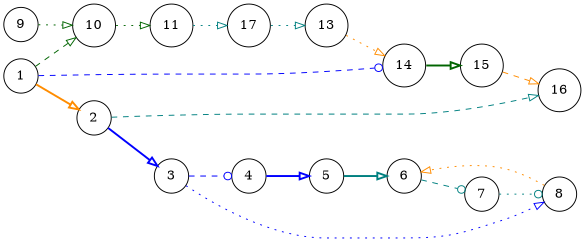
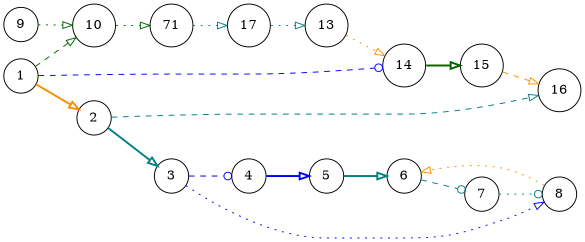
node "11": label "11" -> "71"
edge "2" -> "3": color blue -> teal
